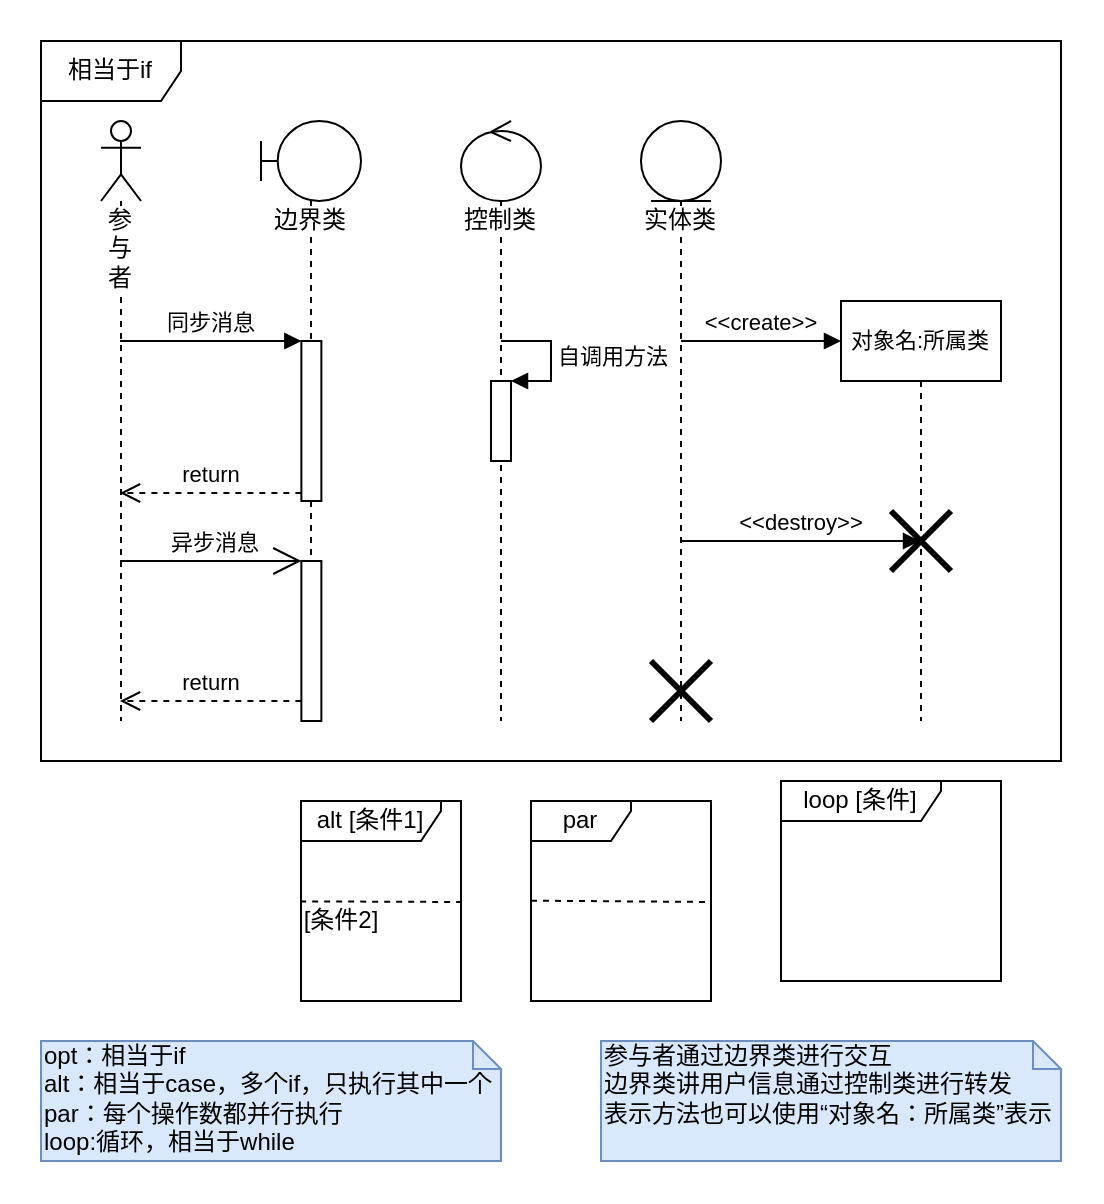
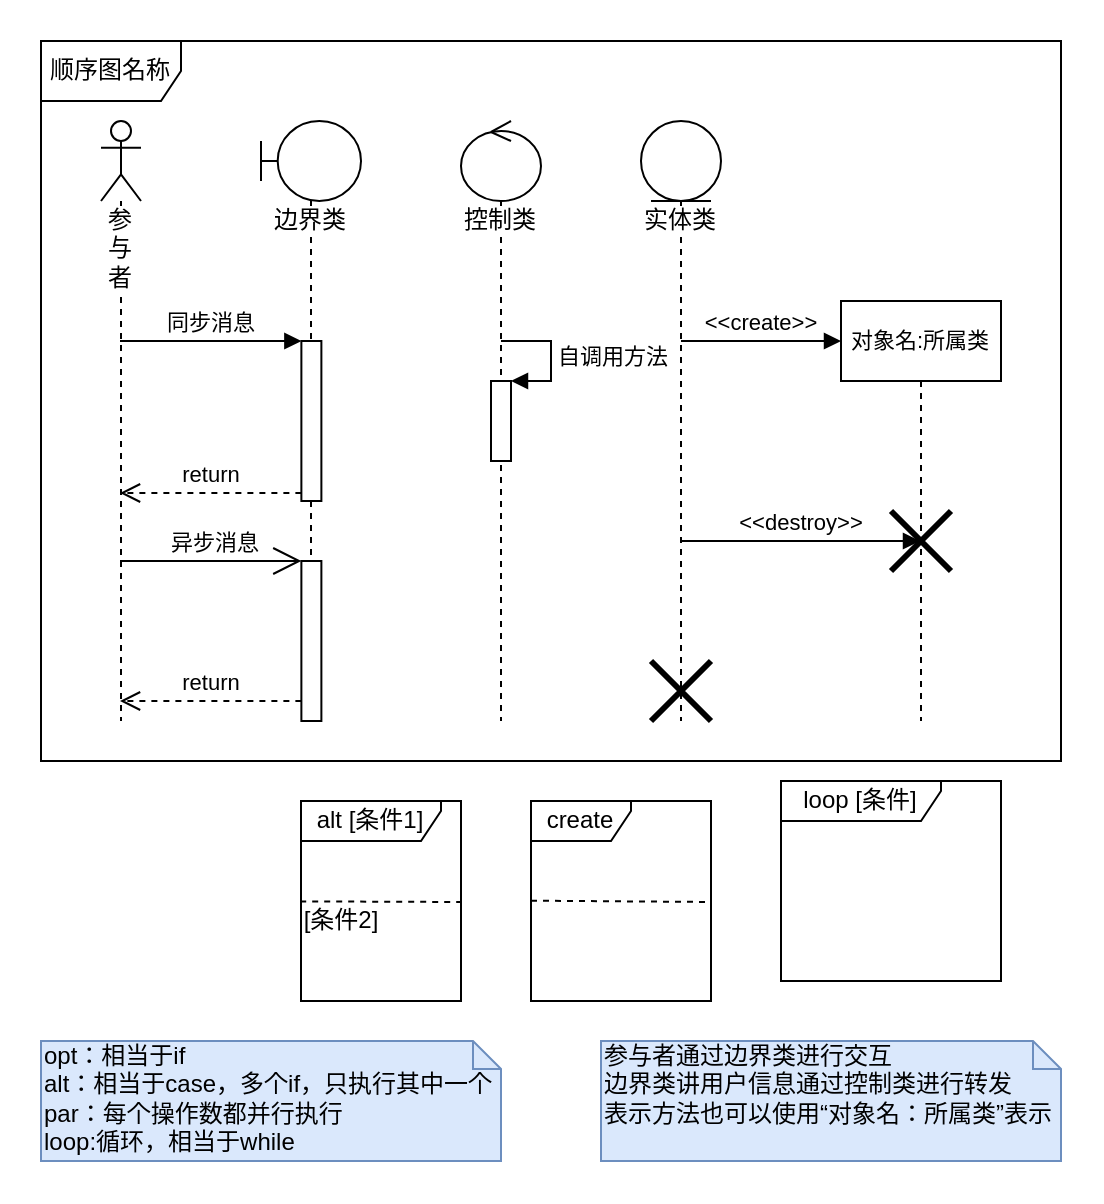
node "相当于if": label "相当于if" -> "顺序图名称"
node "par": label "par" -> "create"
